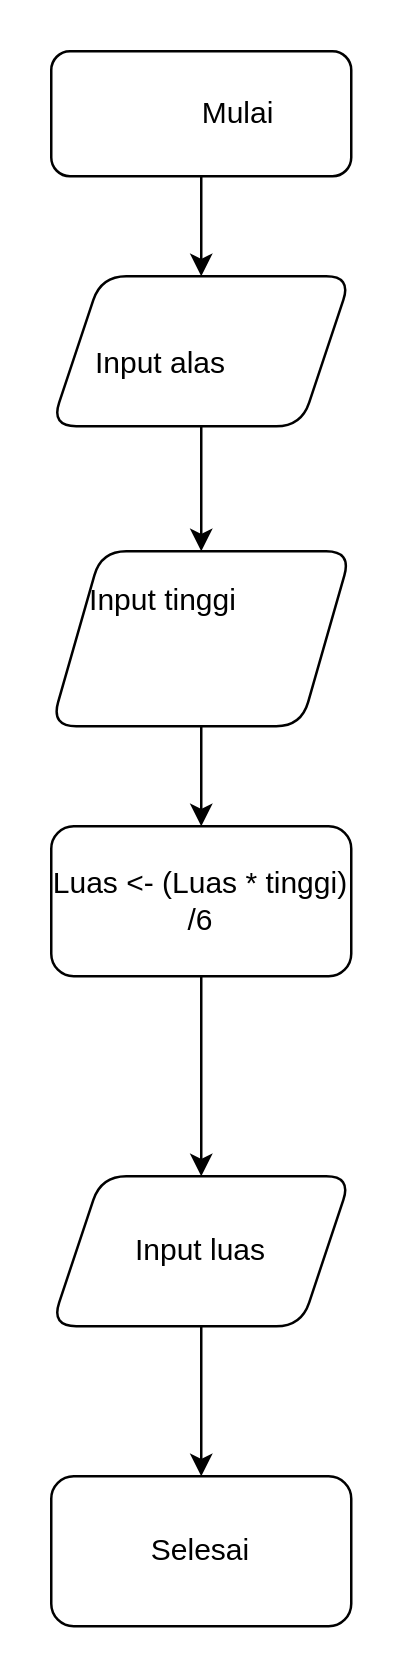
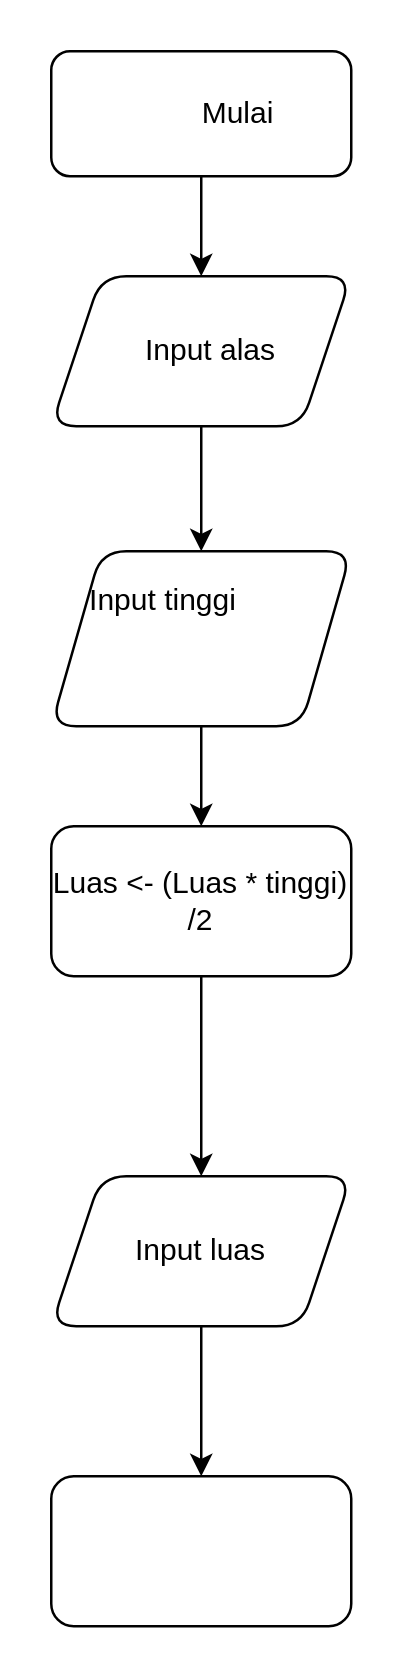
node "Input alas": moved (161, 364) -> (211, 351)
node "Luas <- (Luas * tinggi) /6": label "Luas <- (Luas * tinggi) /6" -> "Luas <- (Luas * tinggi) /2"
node "Selesai": removed
